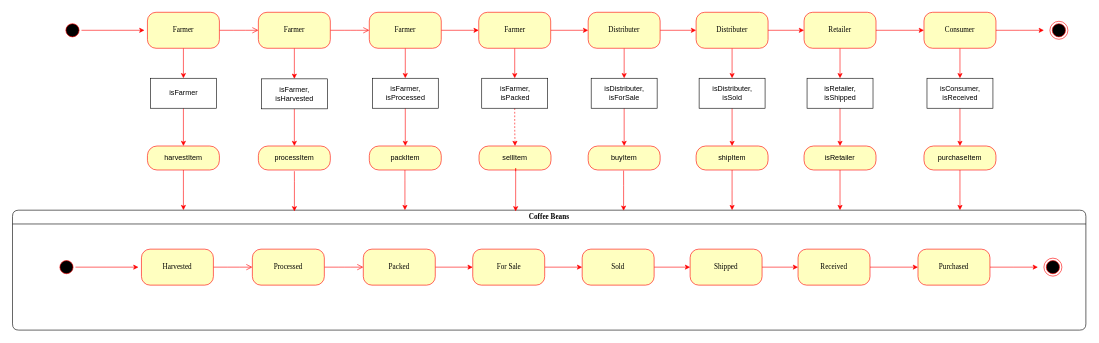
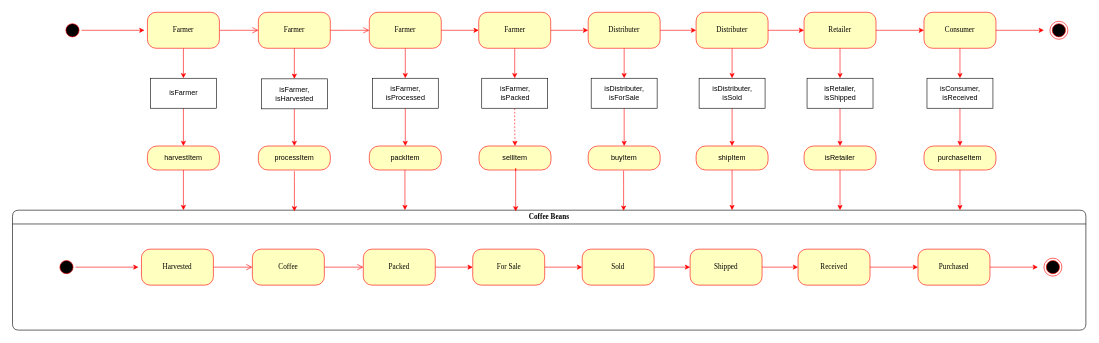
node "Processed": label "Processed" -> "Coffee"
